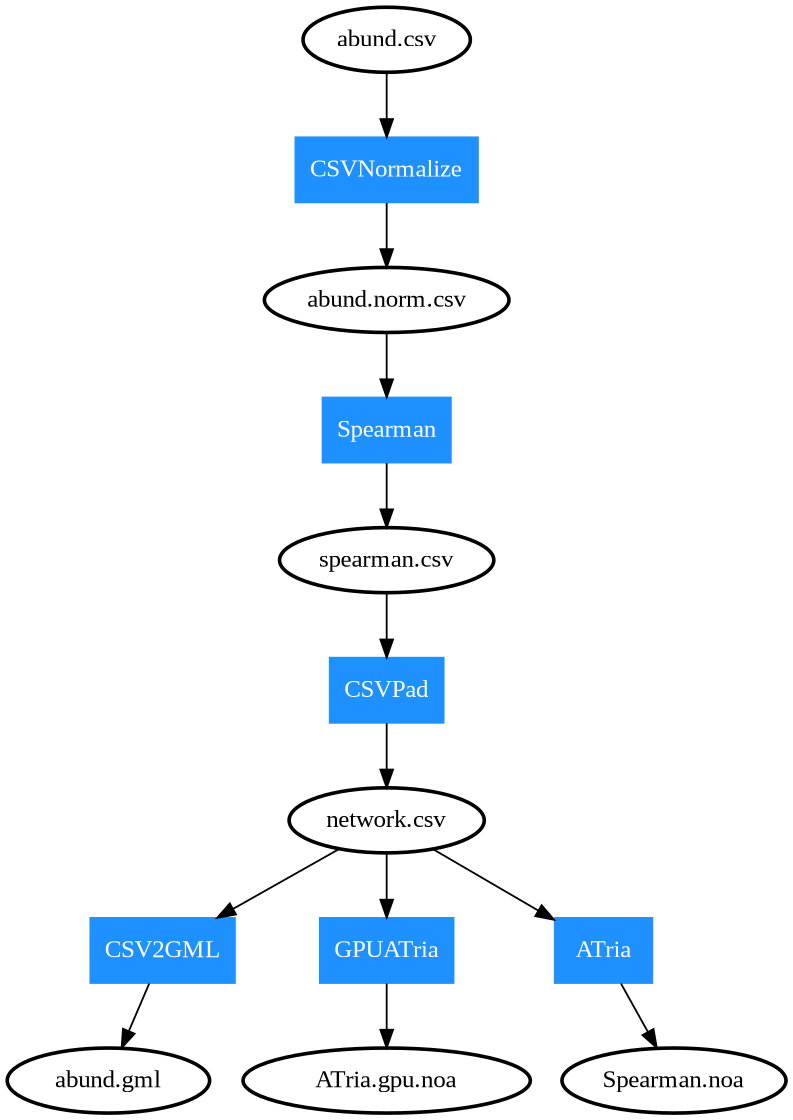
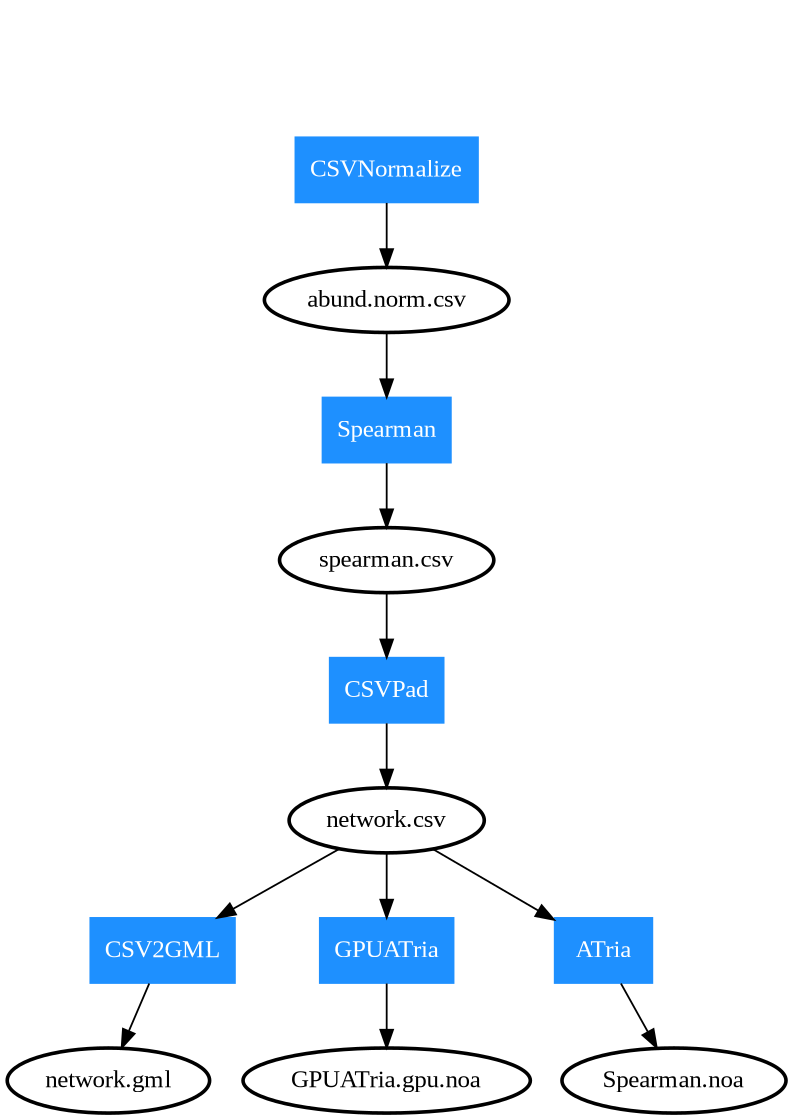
node "abund.csv": removed
node "abund.gml": label "abund.gml" -> "network.gml"
node "ATria.gpu.noa": label "ATria.gpu.noa" -> "GPUATria.gpu.noa"
